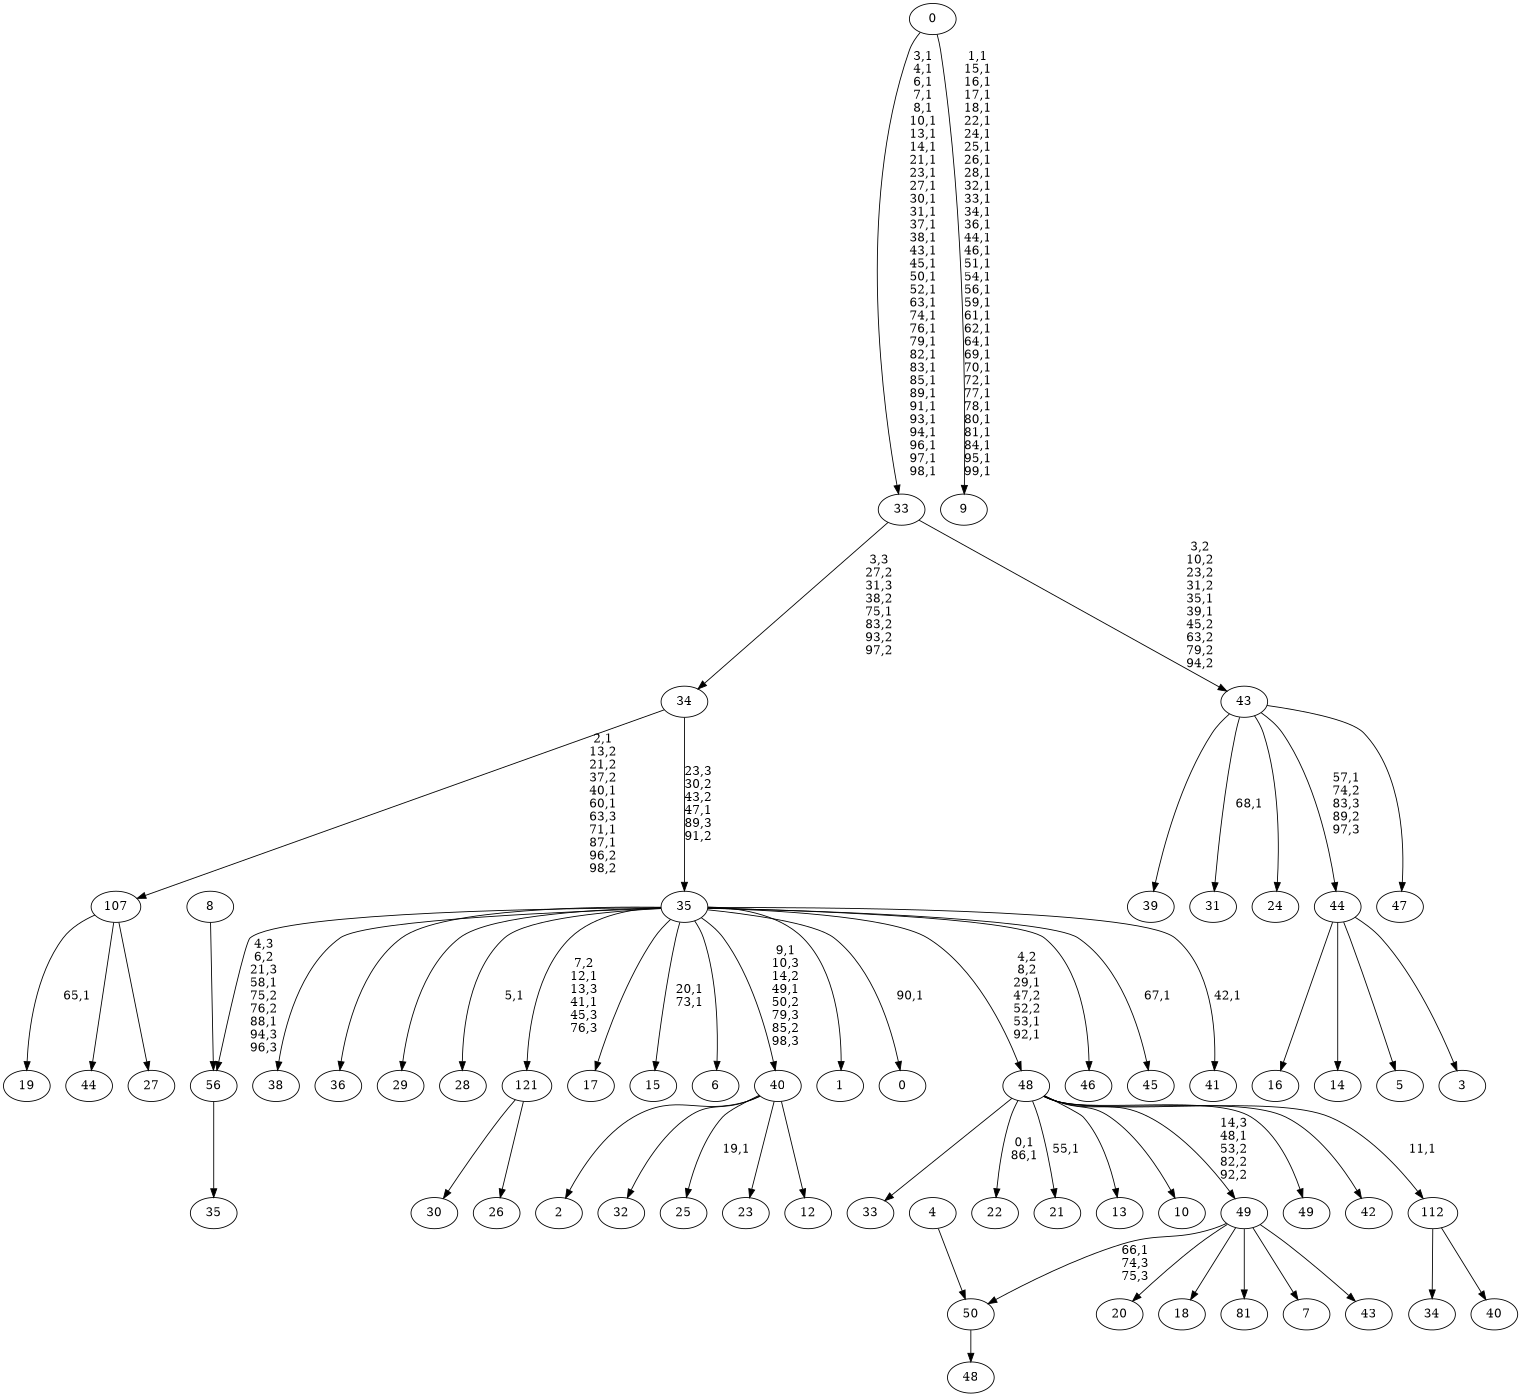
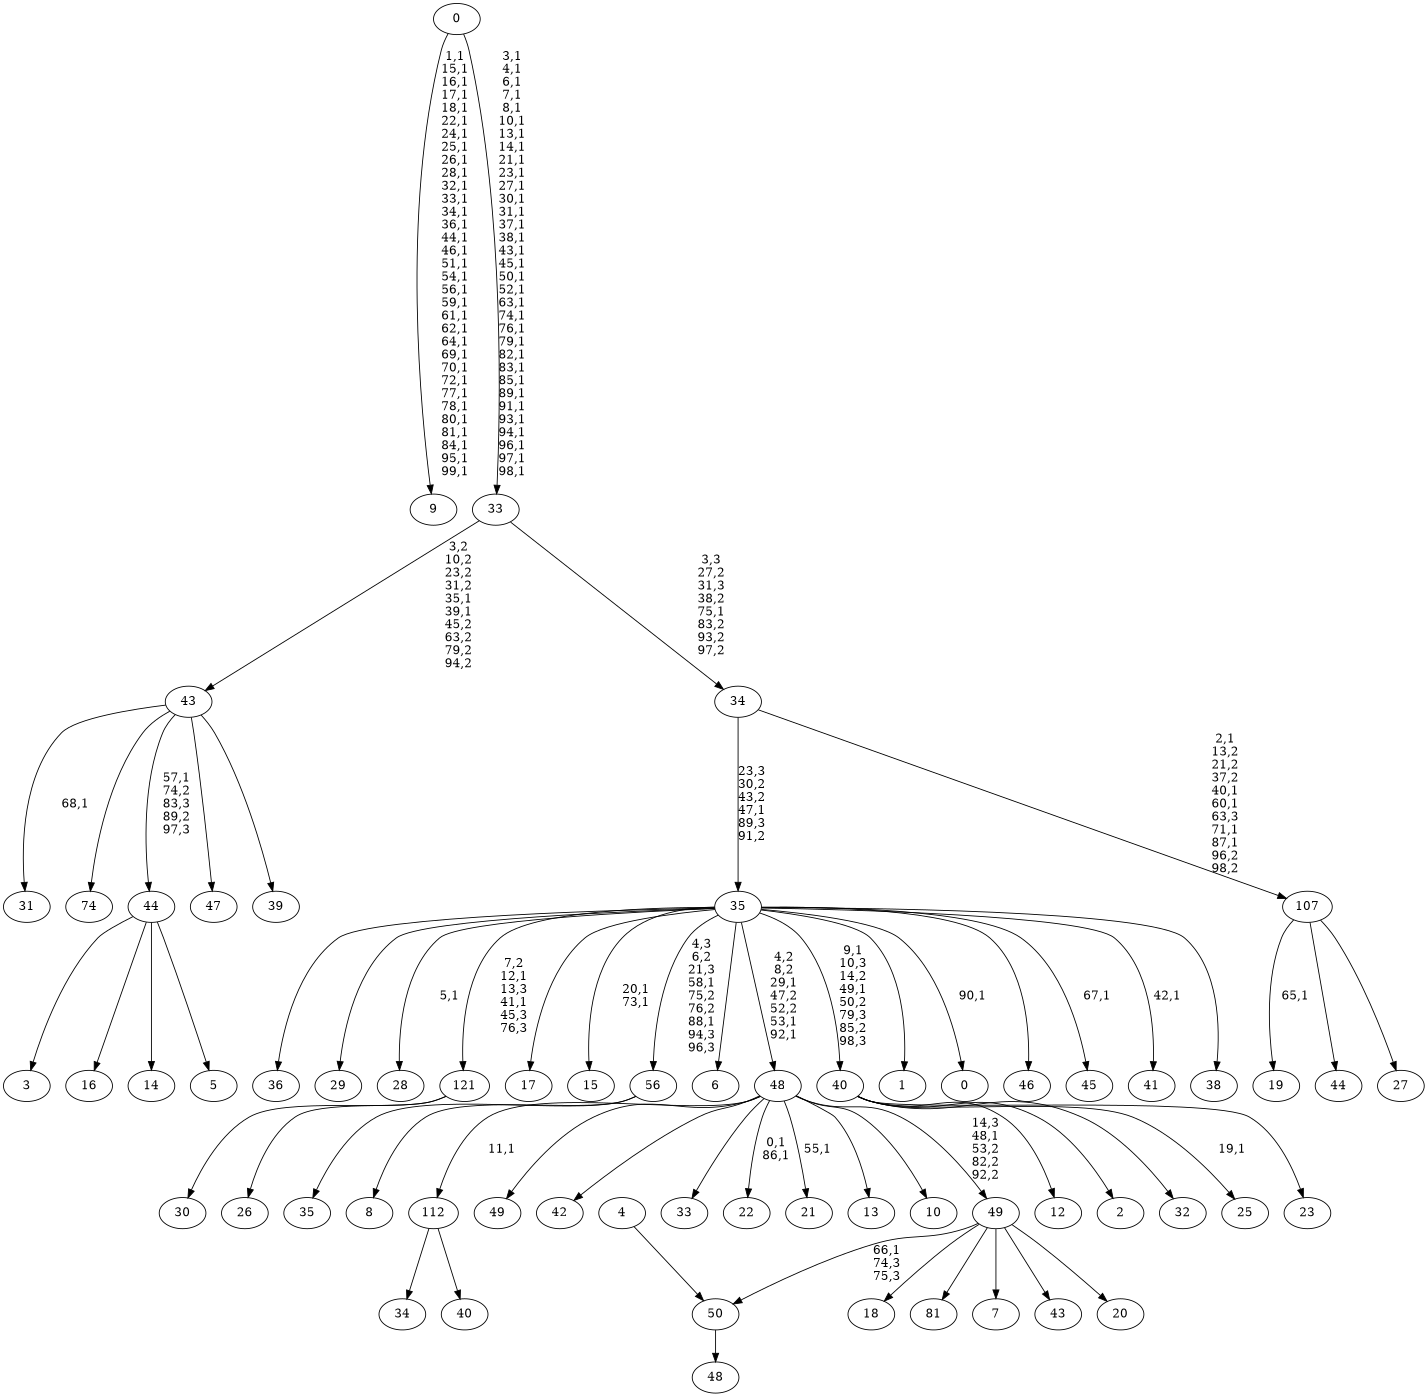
node "24": label "24" -> "74"
edge "8" -> "56": reversed
